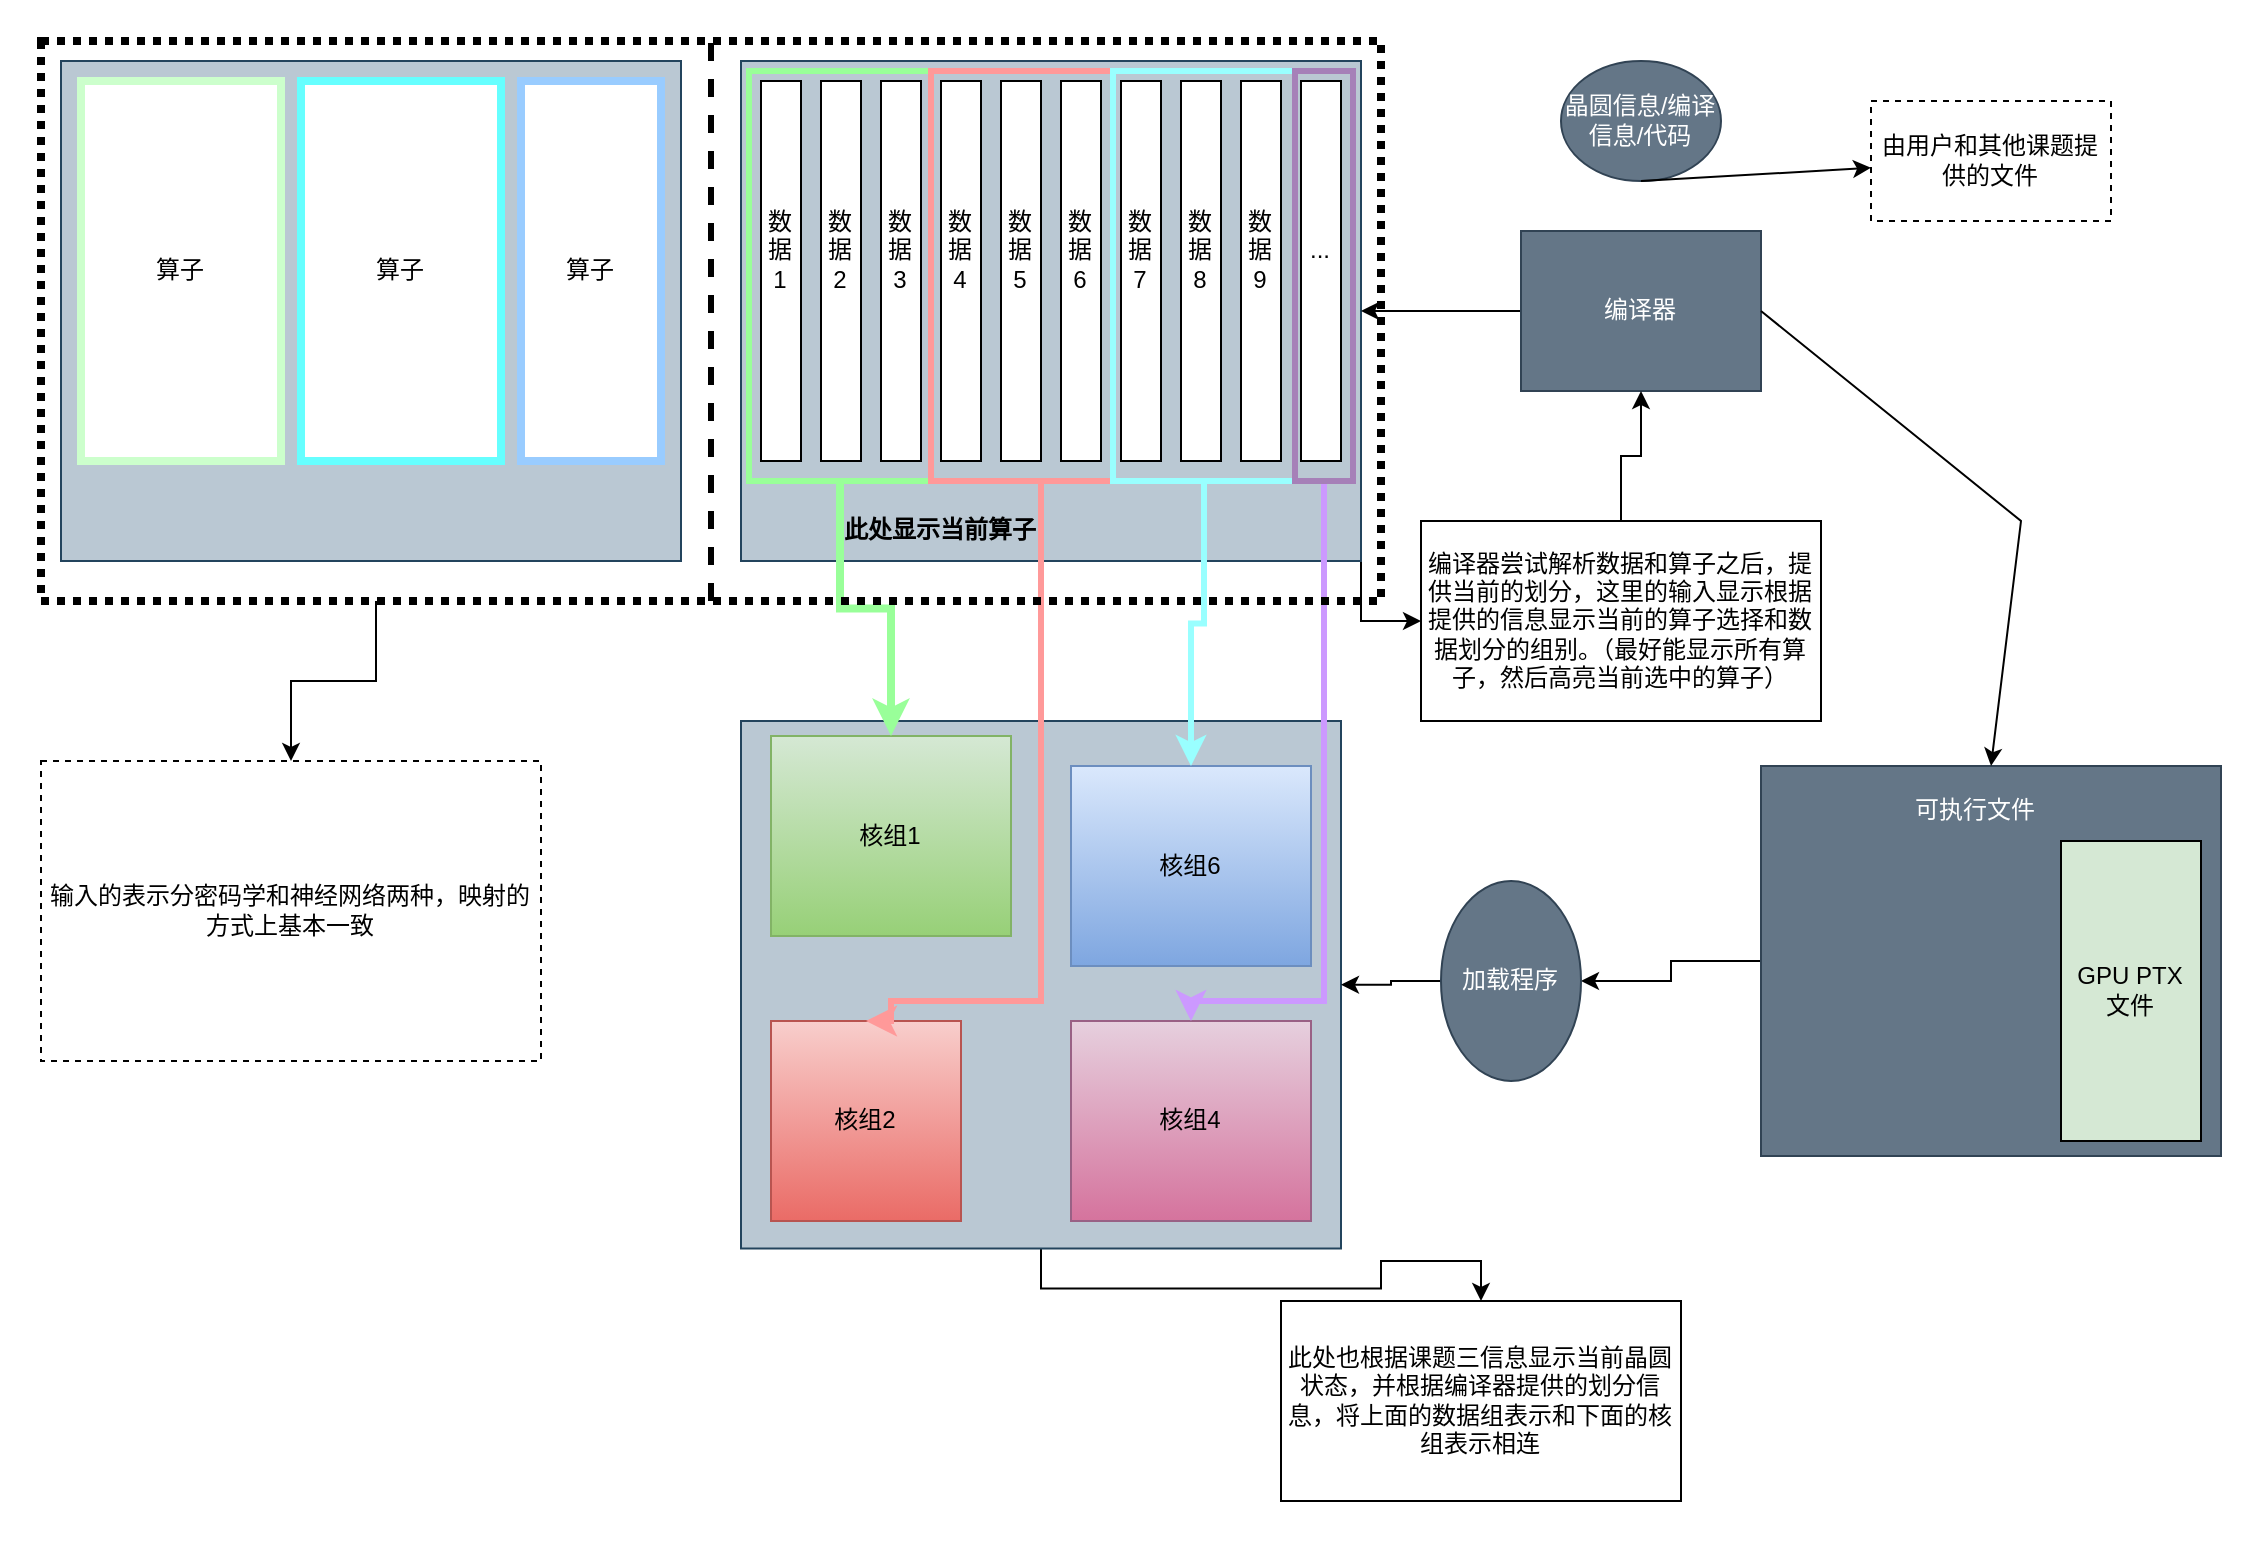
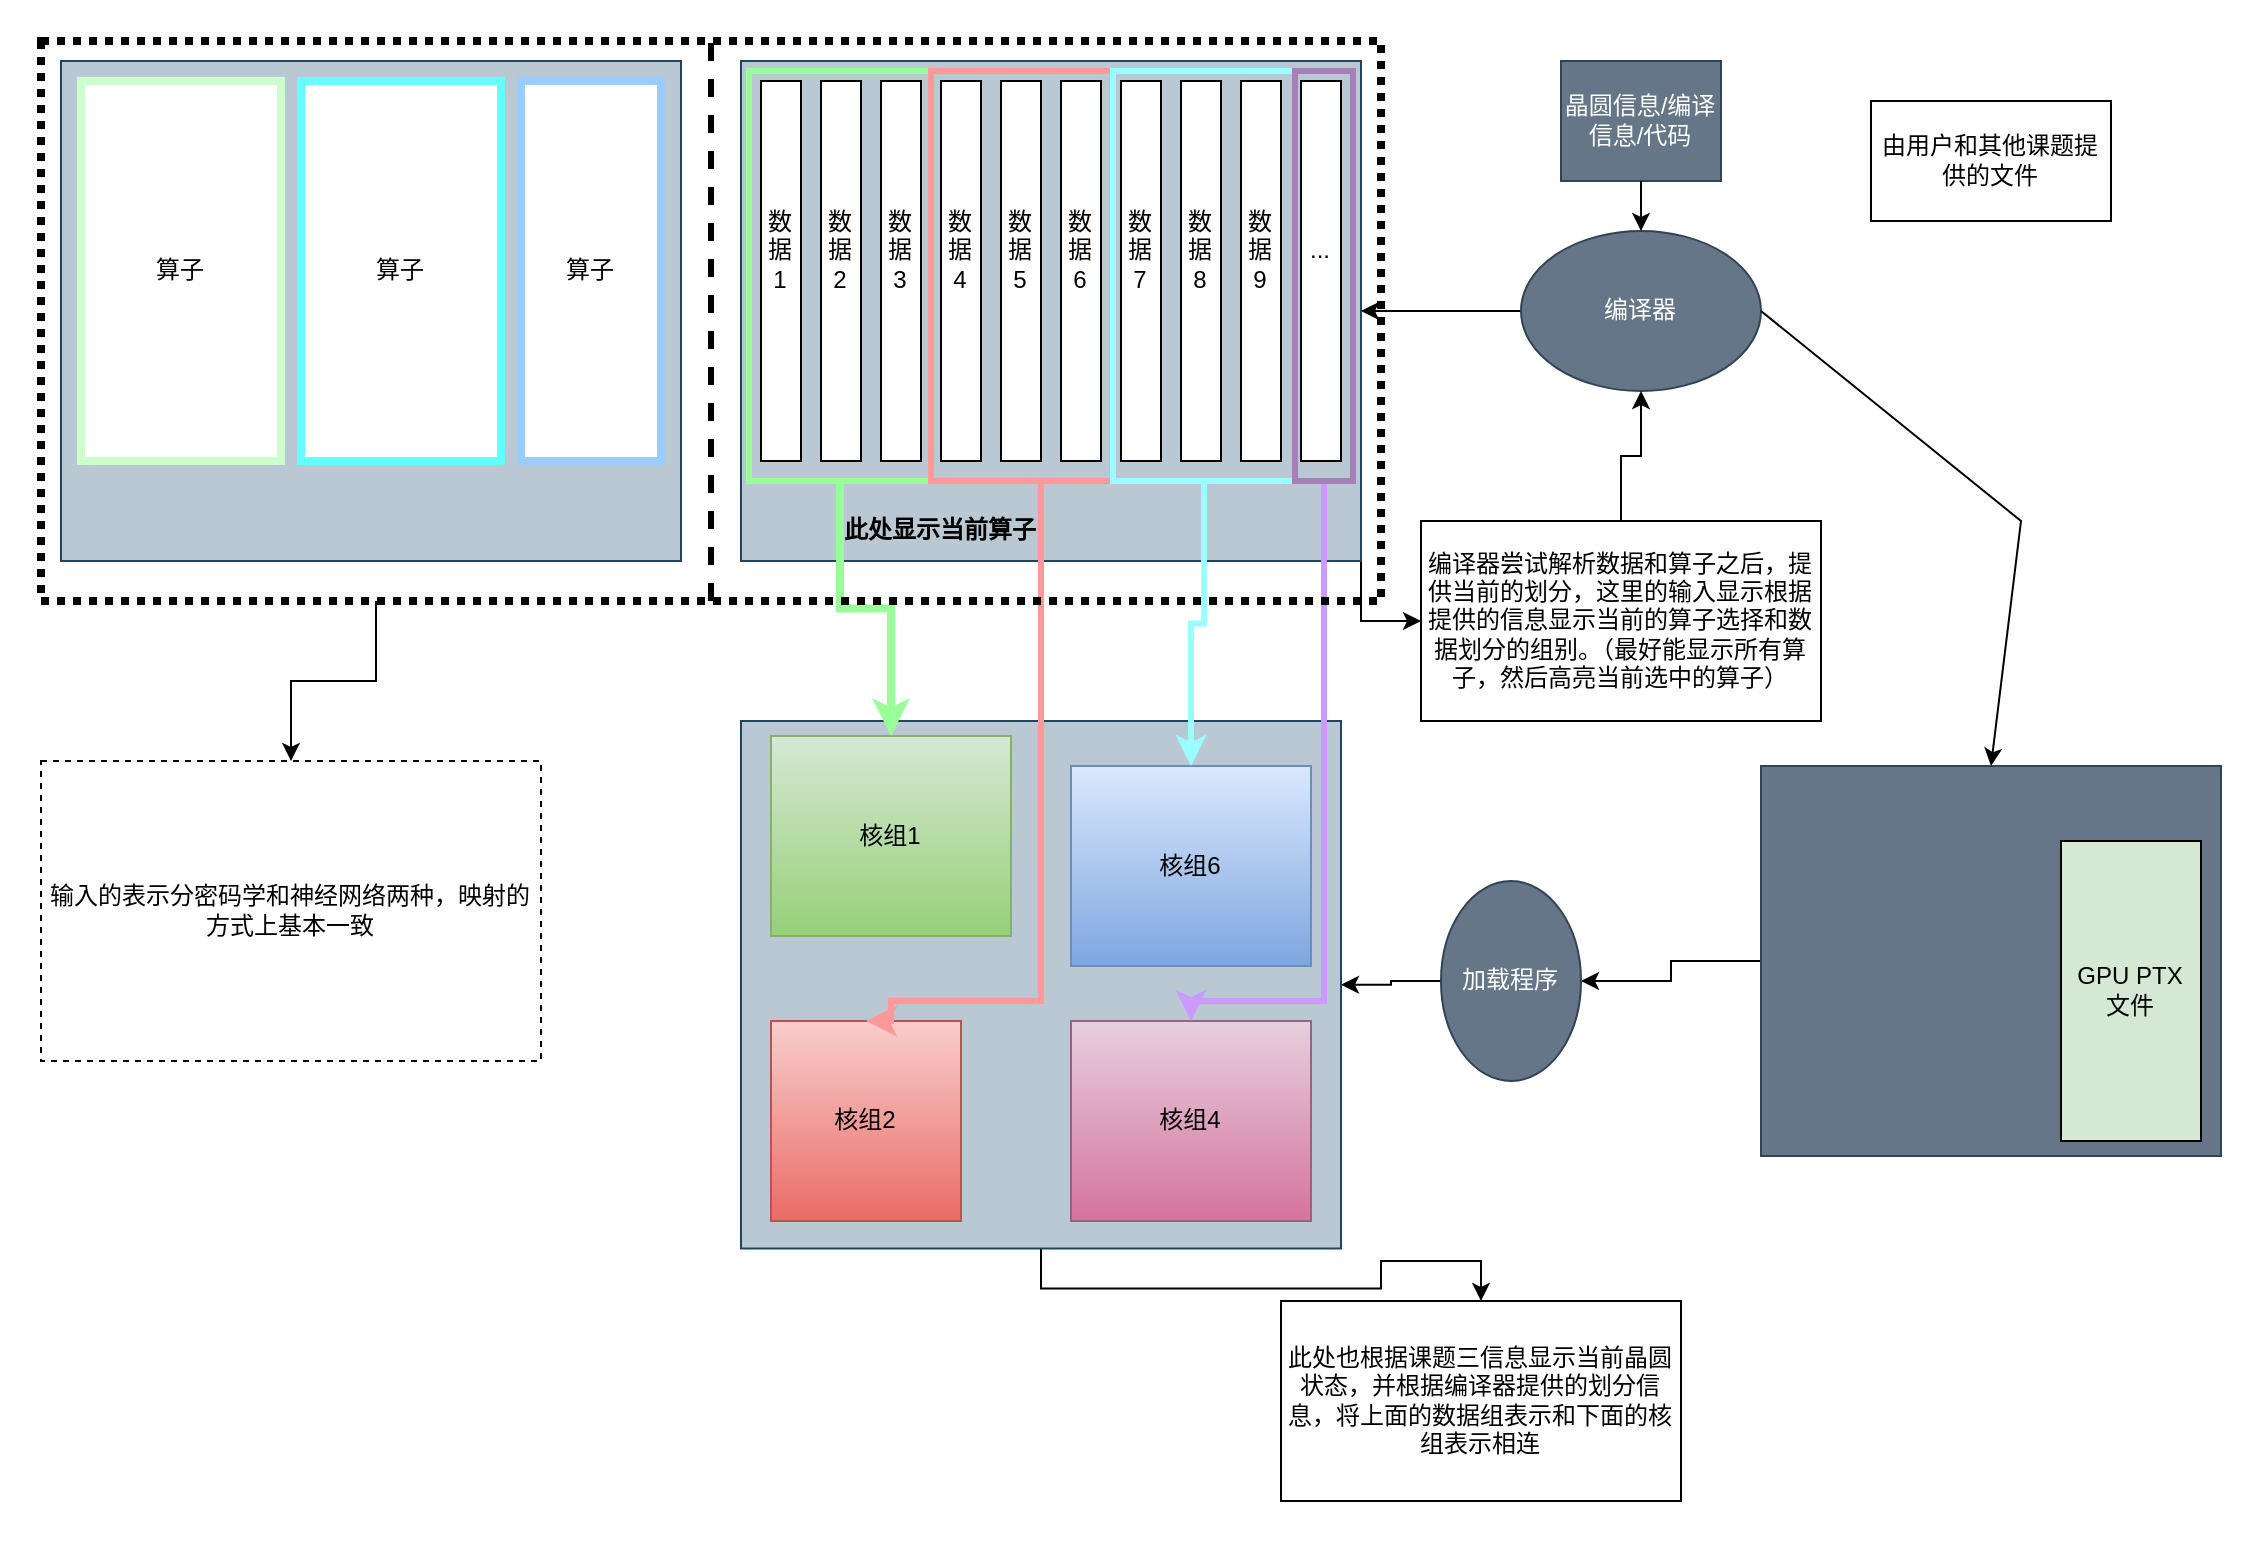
node "晶圆信息/编译信息/代码": shape ellipse -> rectangle
node "由用户和其他课题提供的文件": style dashed -> solid
edge "晶圆信息/编译信息/代码" -> "由用户和其他课题提供的文件": now "晶圆信息/编译信息/代码" -> "编译器"
node "编译器": shape rectangle -> ellipse
node "可执行文件": removed
